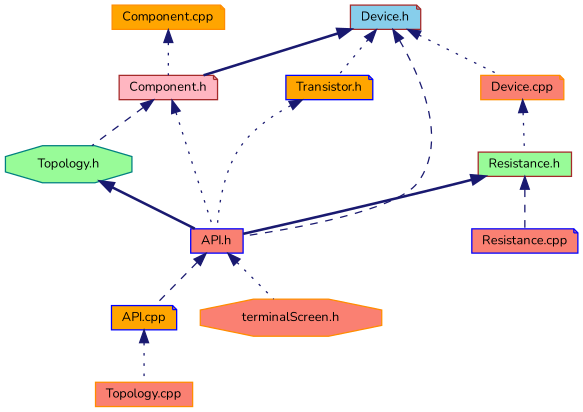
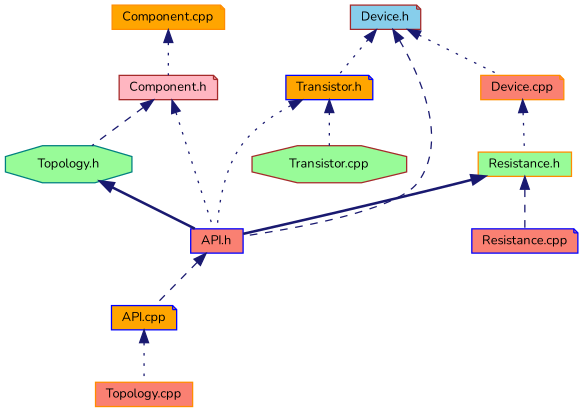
edge "Component.h" -> "Device.h": removed
node "Transistor.cpp": added
node "Resistance.h": color brown -> darkorange
node "terminalScreen.h": removed
